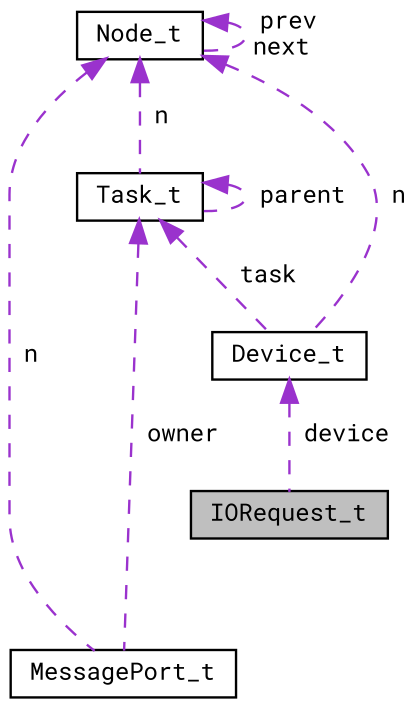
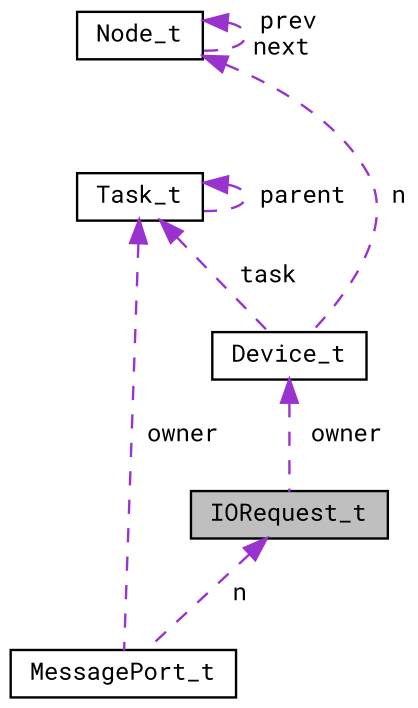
edge "Task_t" -> "Node_t": removed, label "n"
edge "MessagePort_t" -> "Node_t": now "MessagePort_t" -> "IORequest_t"
edge "IORequest_t" -> "Device_t": label " device" -> " owner"
